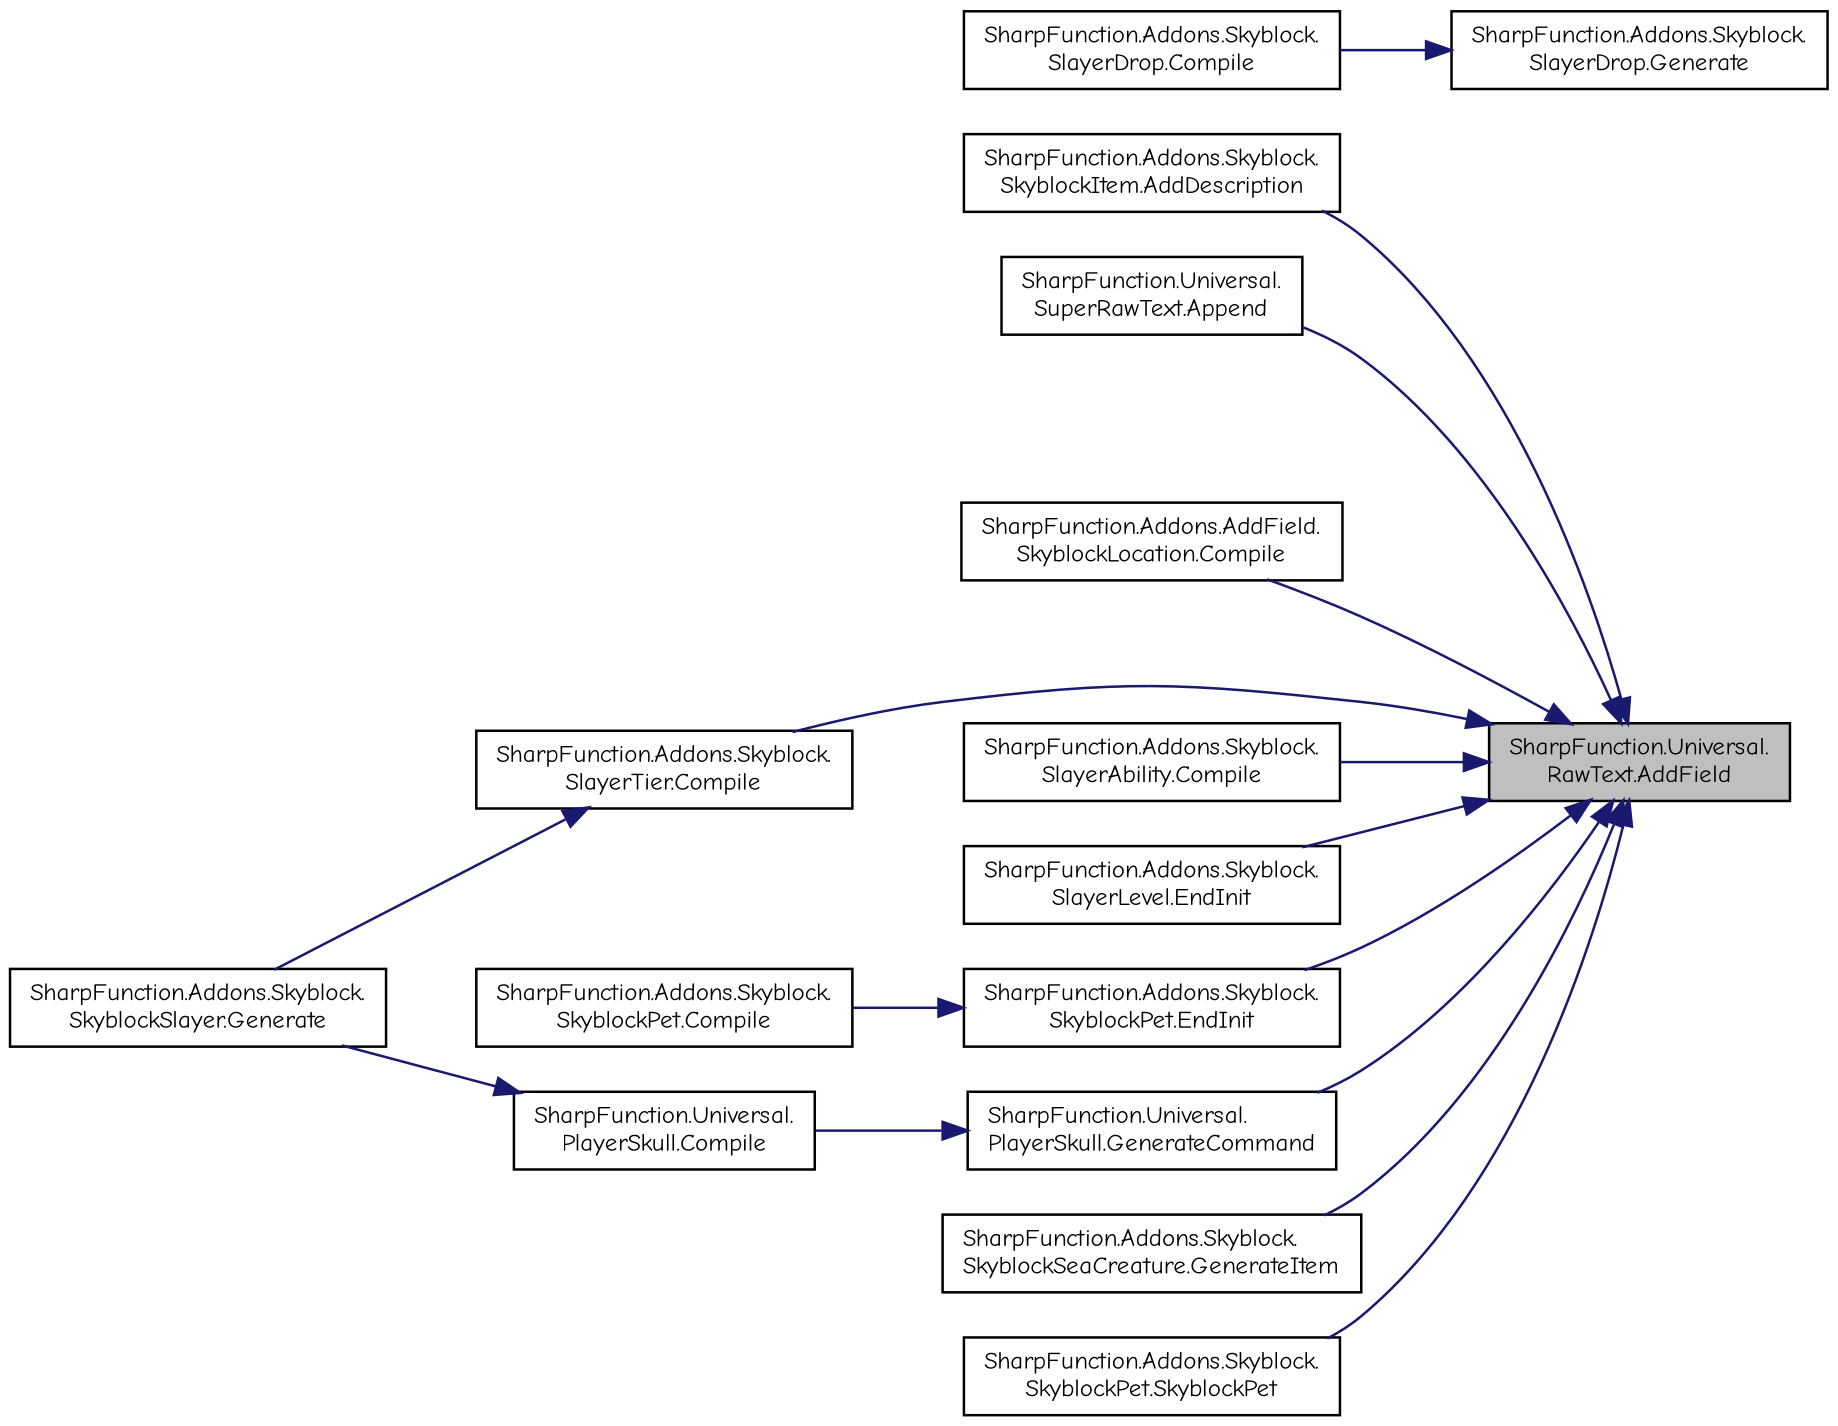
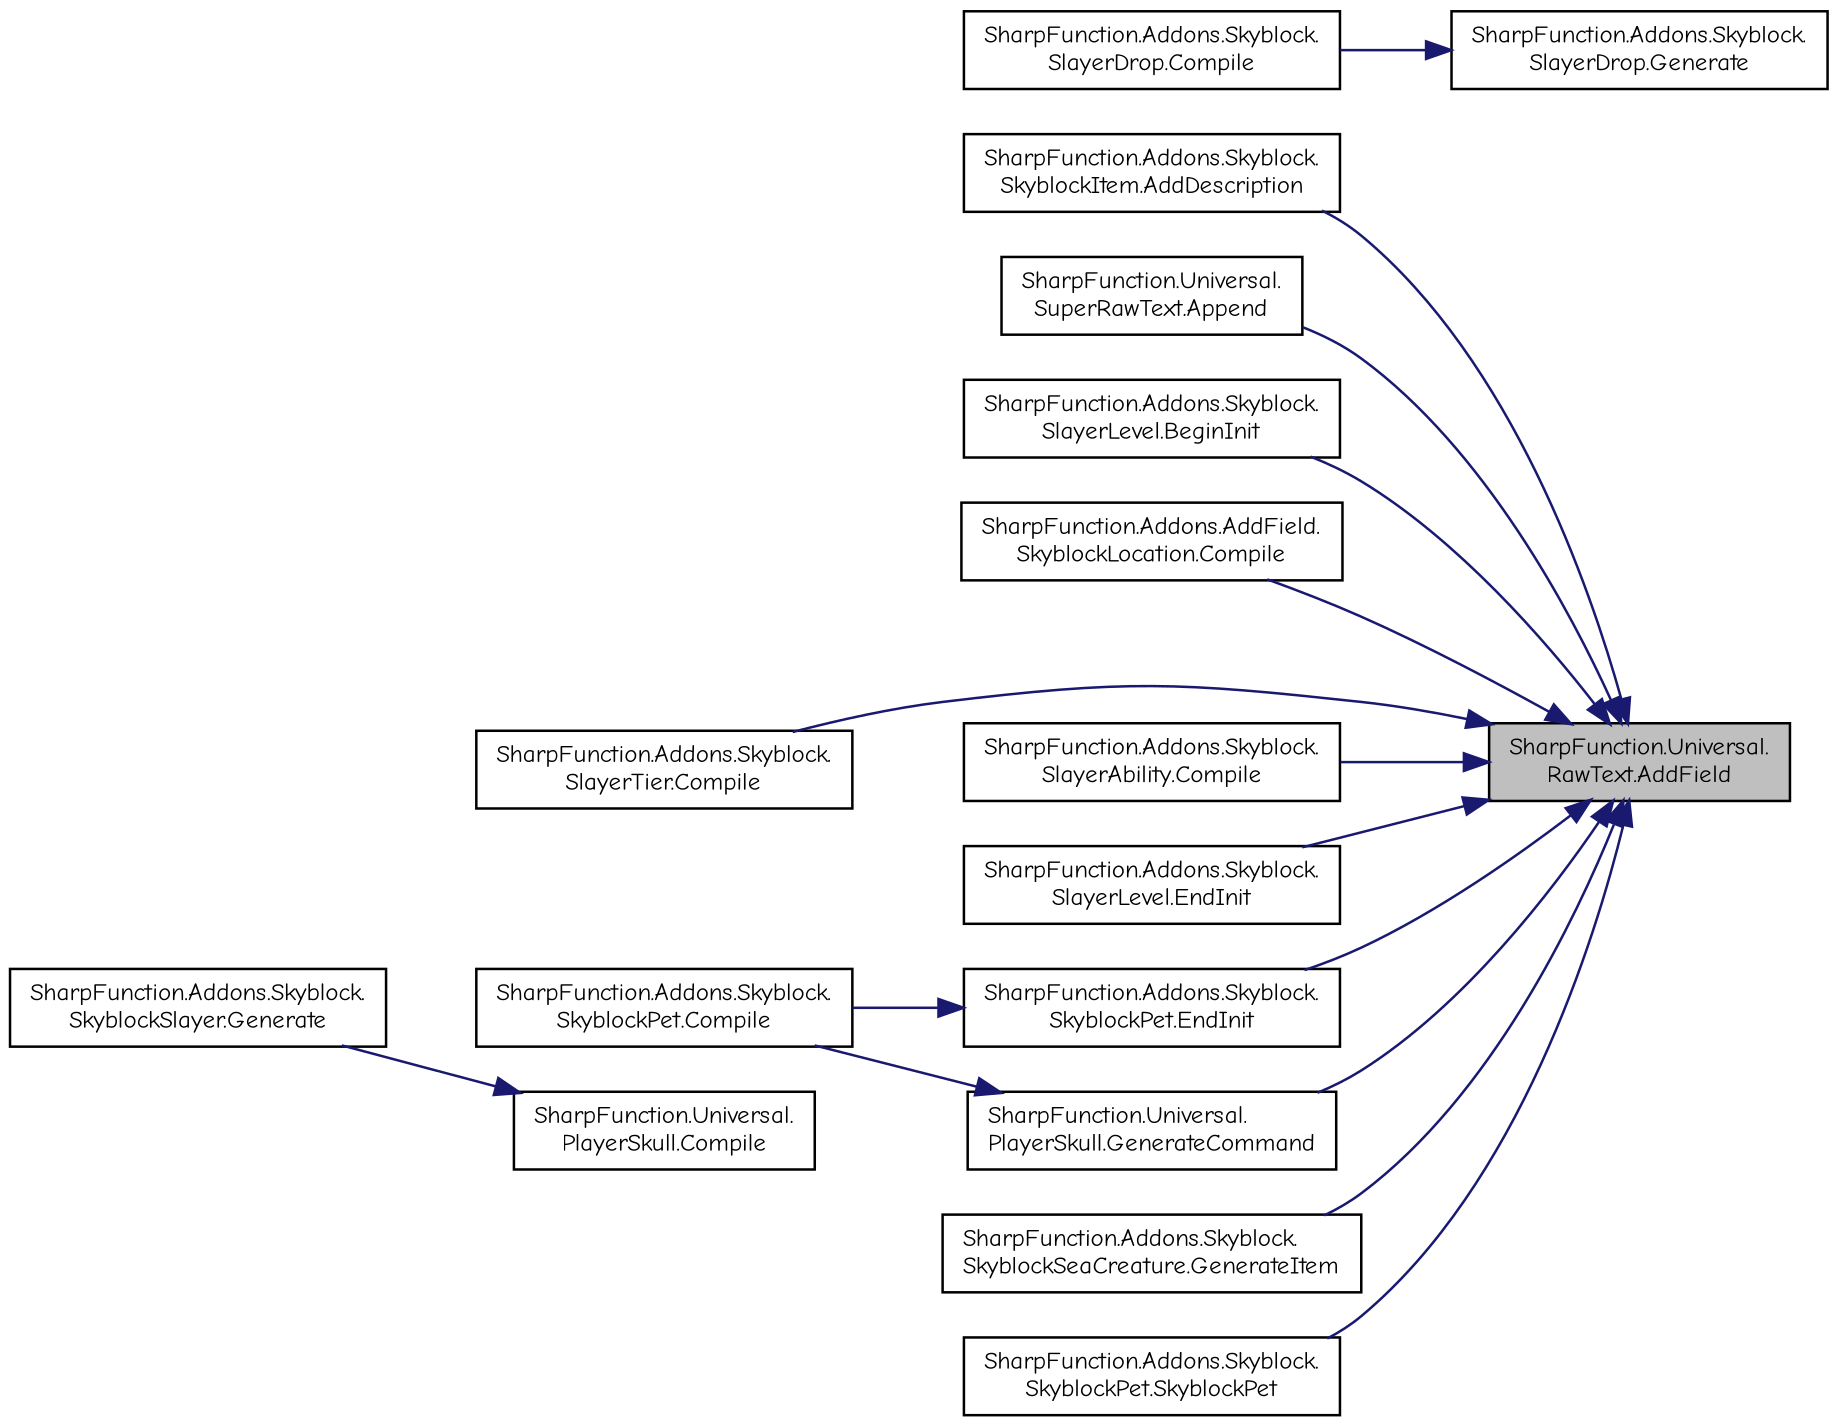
node "SharpFunction.Addons.Skyblock. SlayerLevel.BeginInit": added
edge "SharpFunction.Addons.Skyblock. SkyblockSlayer.Generate" -> "SharpFunction.Addons.Skyblock. SlayerTier.Compile": removed
edge "SharpFunction.Universal. PlayerSkull.Compile" -> "SharpFunction.Universal. PlayerSkull.GenerateCommand": now "SharpFunction.Addons.Skyblock. SkyblockPet.Compile" -> "SharpFunction.Universal. PlayerSkull.GenerateCommand"
